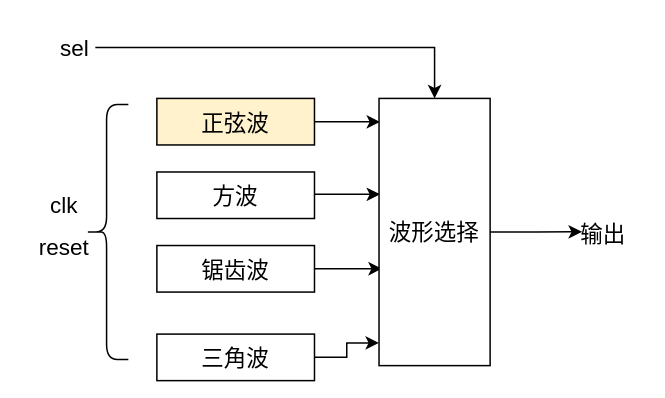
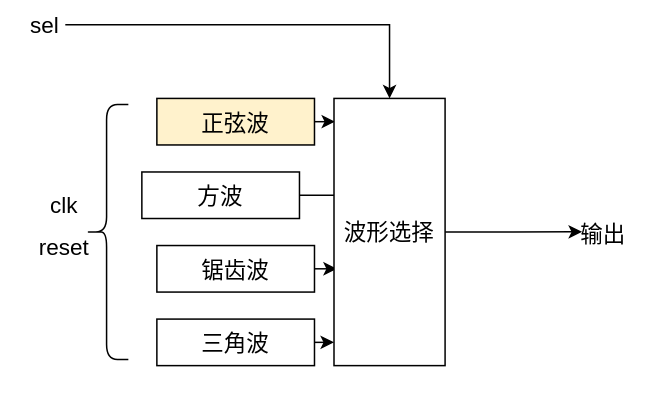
node "sel": moved (74, 47) -> (44, 25)
node "方波": moved (236, 195) -> (221, 195)
node "波形选择": moved (434, 232) -> (389, 232)
node "三角波": moved (236, 357) -> (236, 342)
